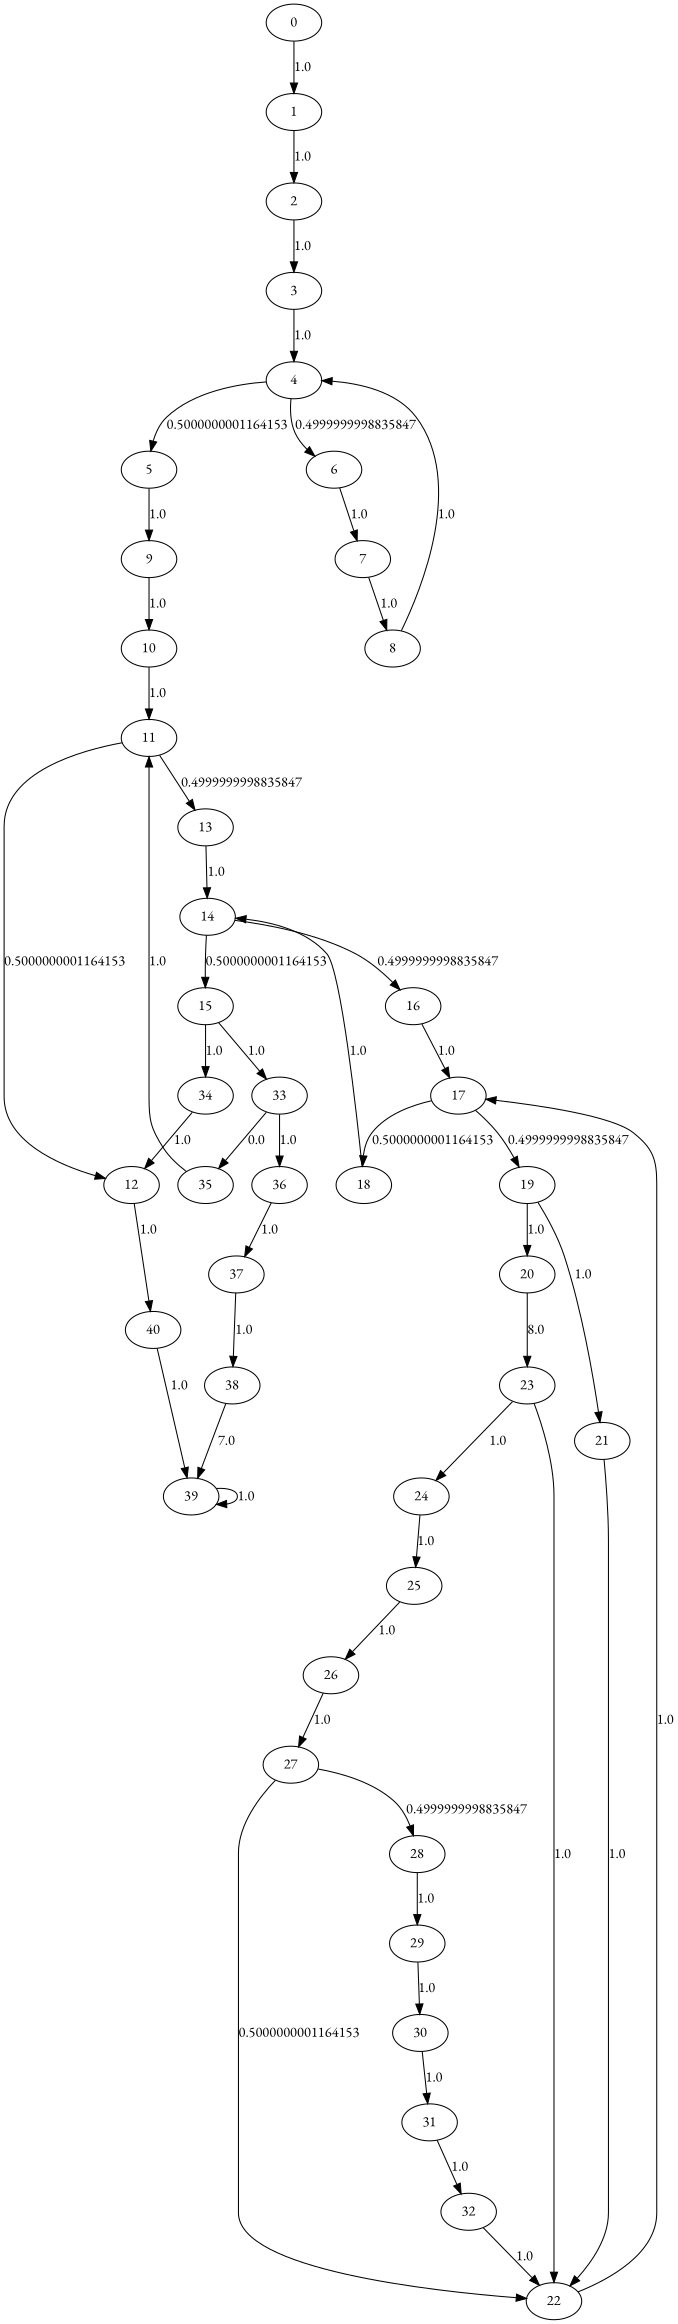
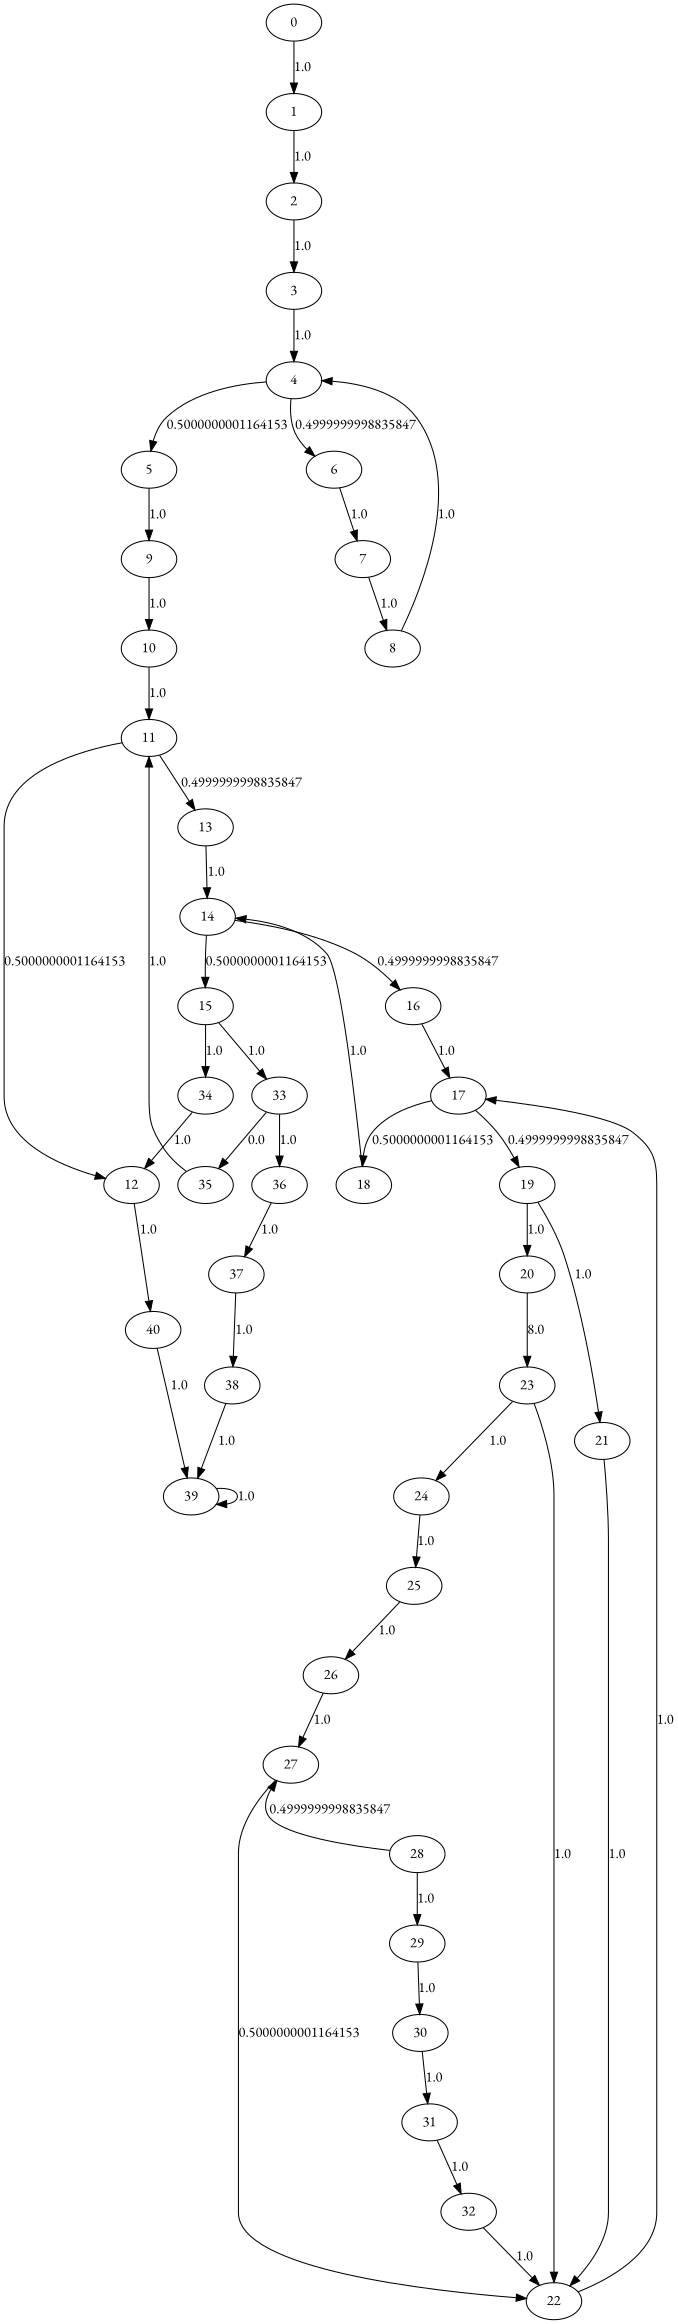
edge "38" -> "39": label "7.0" -> "1.0"
edge "27" -> "28": reversed
